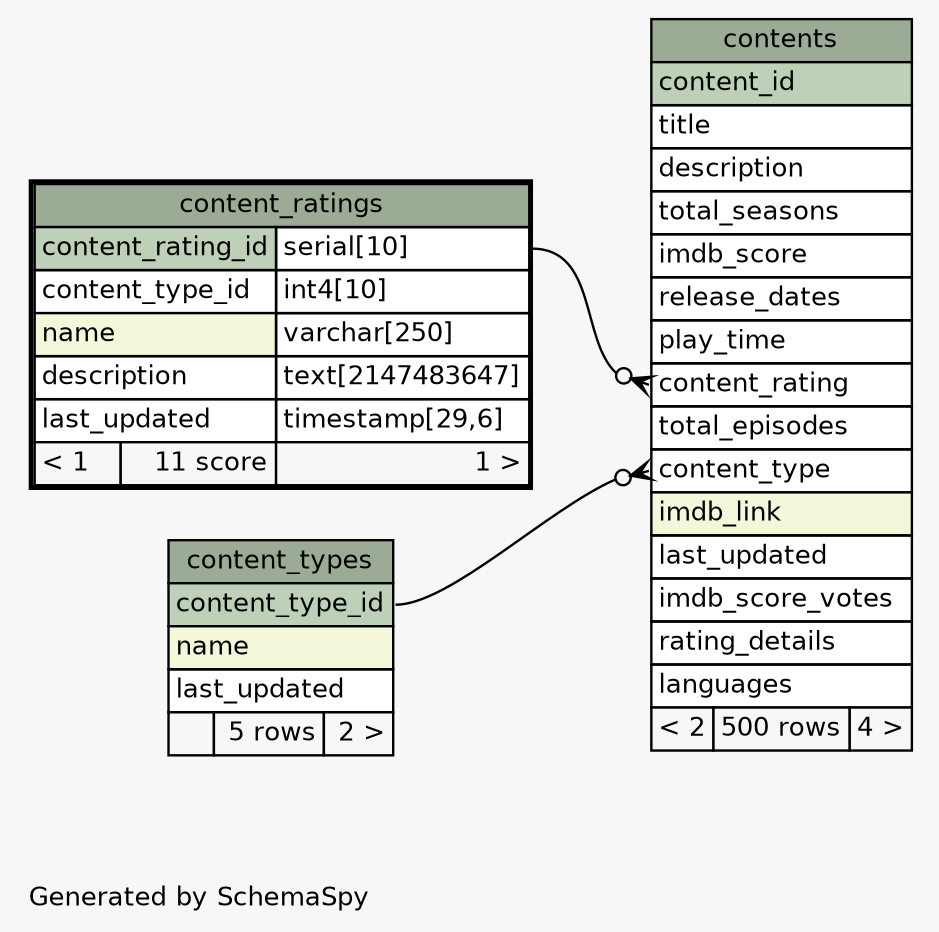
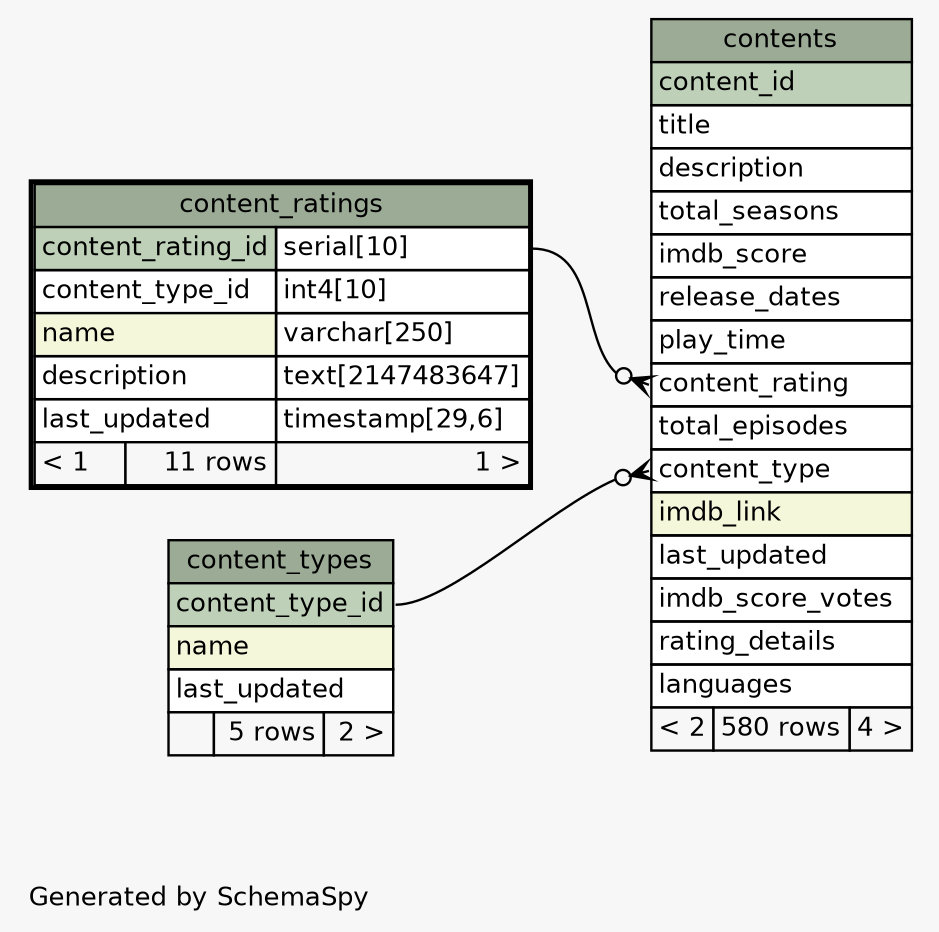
node "content_ratings": text "11 score" -> "11 rows"
node "contents": text "500 rows" -> "580 rows"
